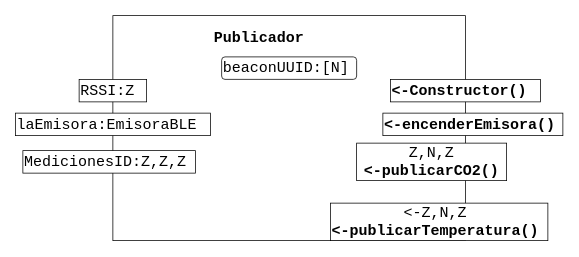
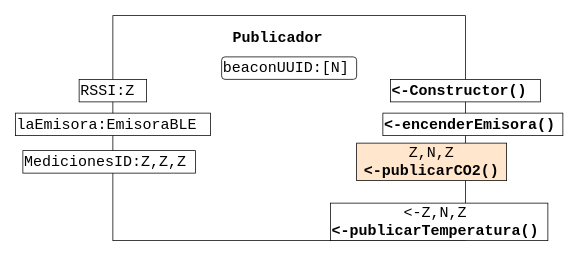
node "Publicador": moved (259, 38) -> (278, 38)
node "Z,N,Z <-publicarCO2()": fillcolor #ffffff -> #ffe6cc
